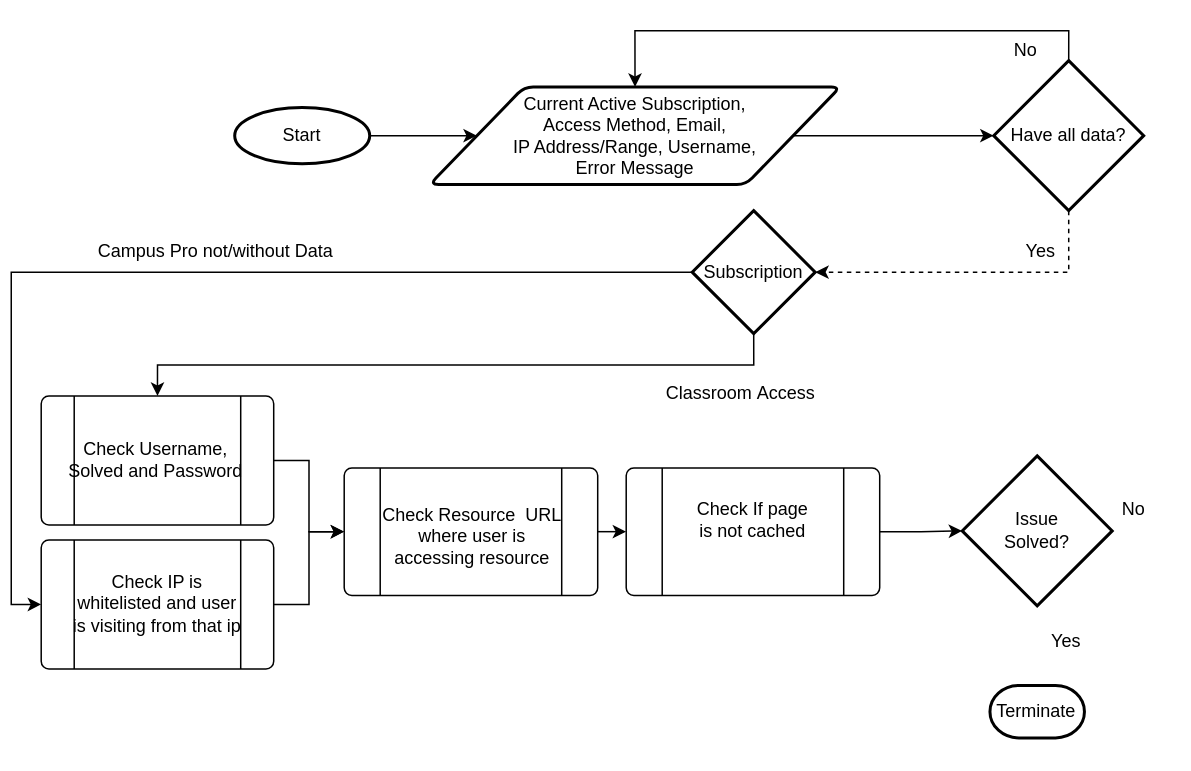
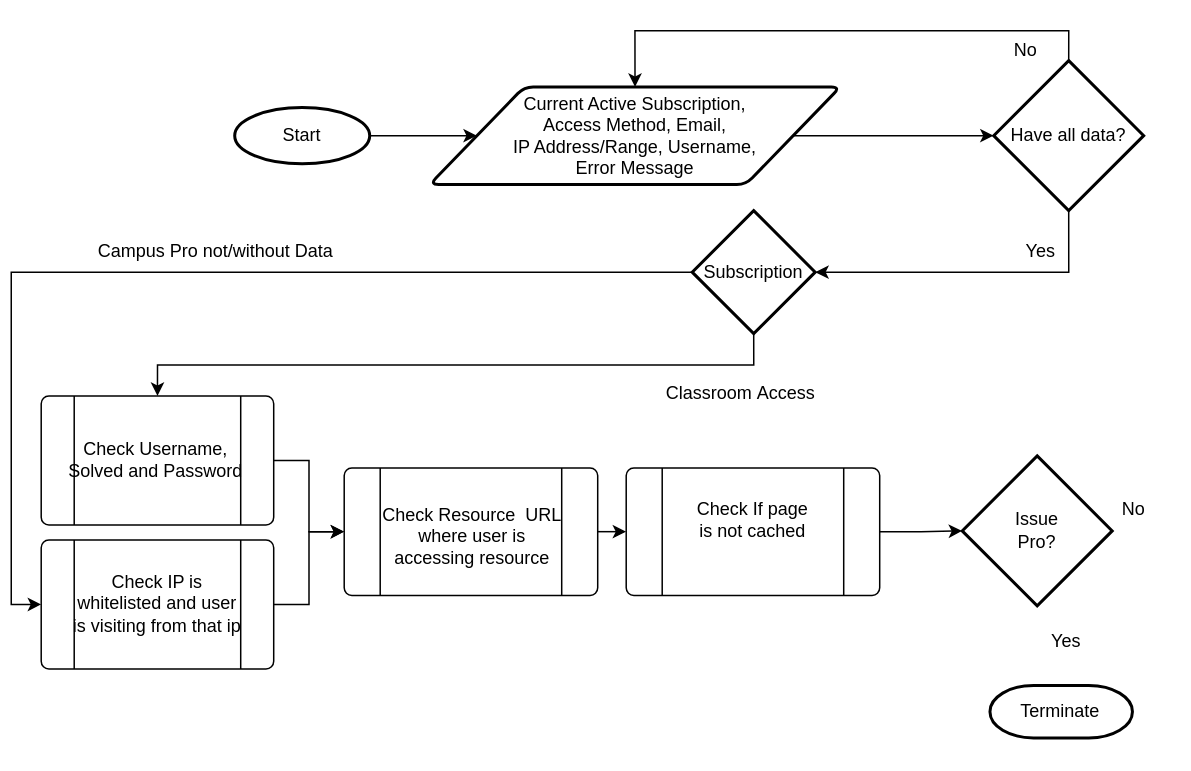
edge "Have all data?" -> "Subscription": style dashed -> solid
node "Issue Solved?": label "Issue Solved?" -> "Issue Pro?"
node "Terminate": size 95x53 -> 143x53
